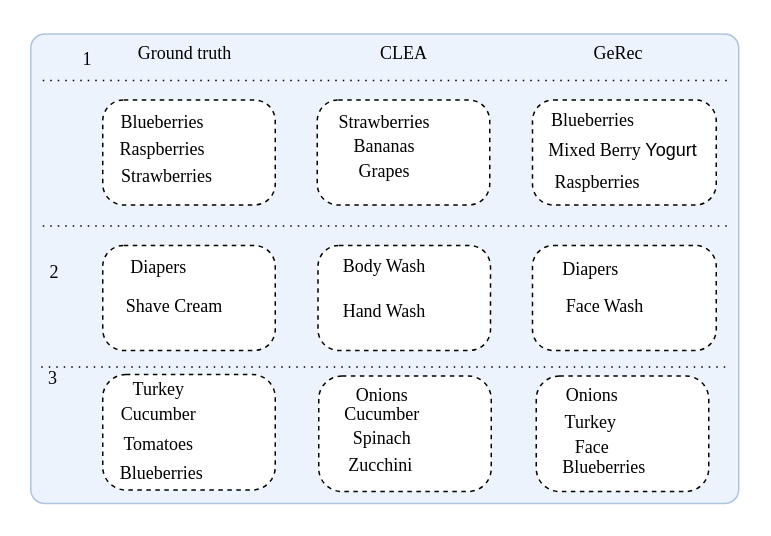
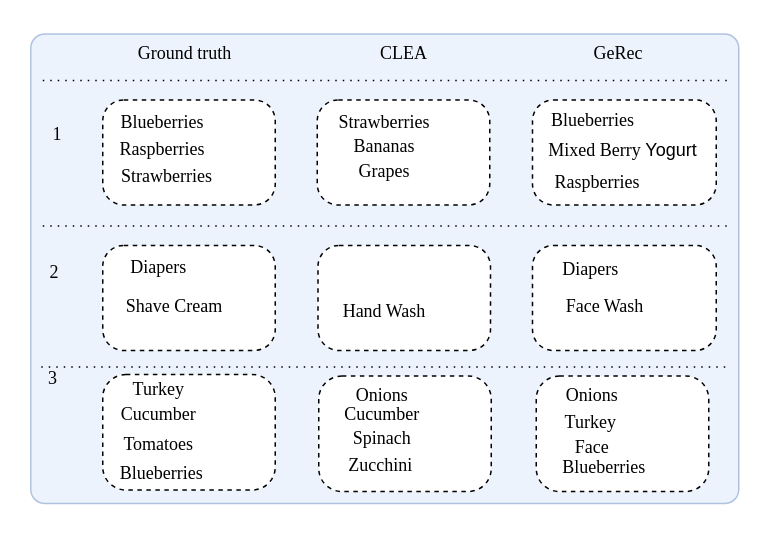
node "1": moved (88, 59) -> (58, 134)
node "Body Wash": removed
